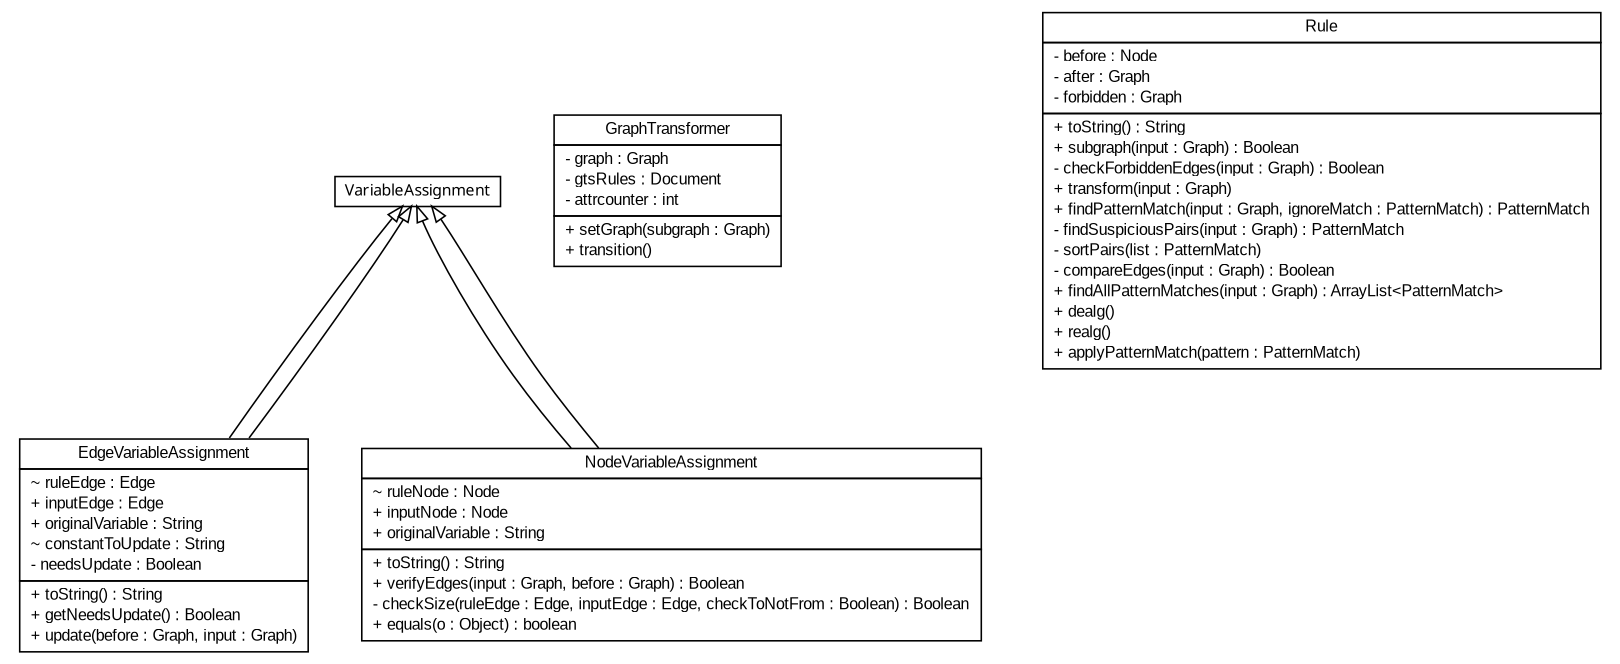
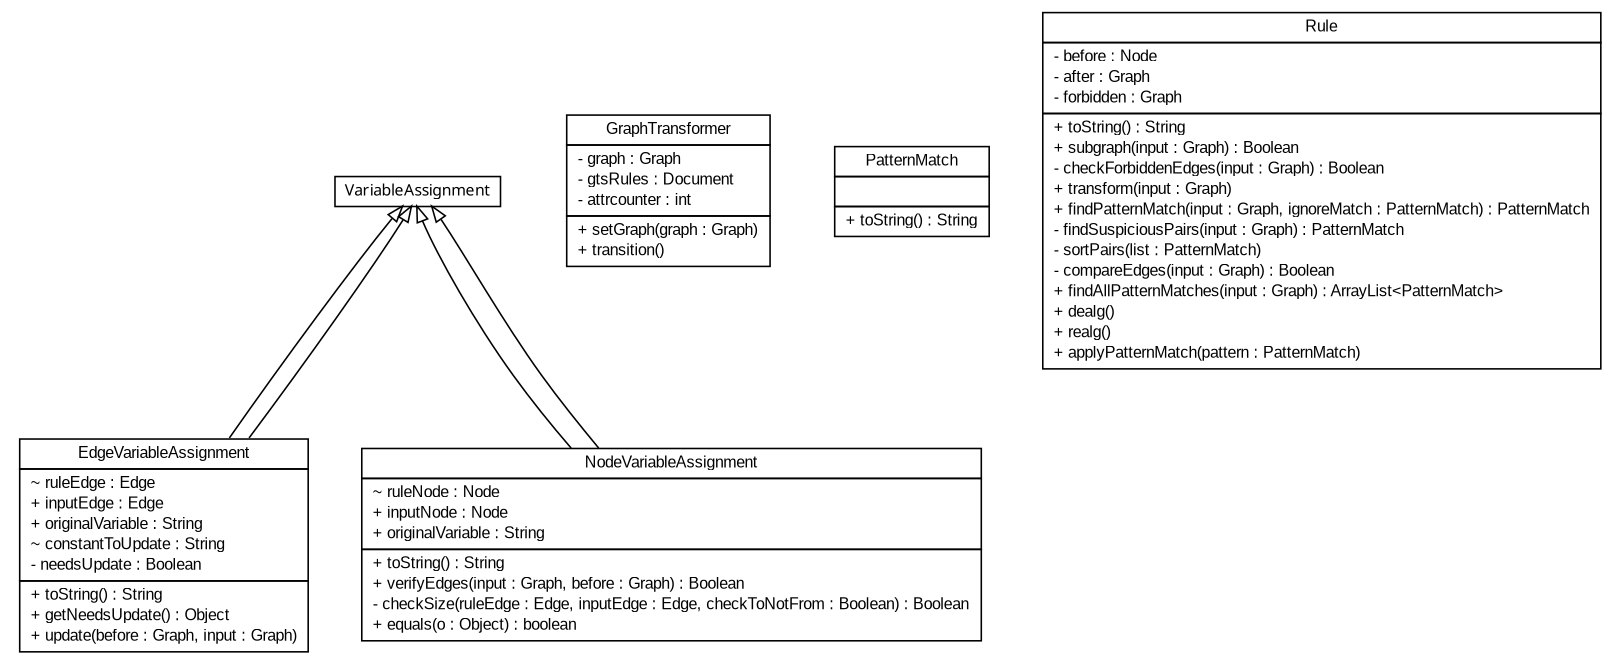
node "PatternMatch": added
node "GraphTransformer": text "+ setGraph(subgraph : Graph)" -> "+ setGraph(graph : Graph)"
node "EdgeVariableAssignment": text "+ getNeedsUpdate() : Boolean" -> "+ getNeedsUpdate() : Object"
